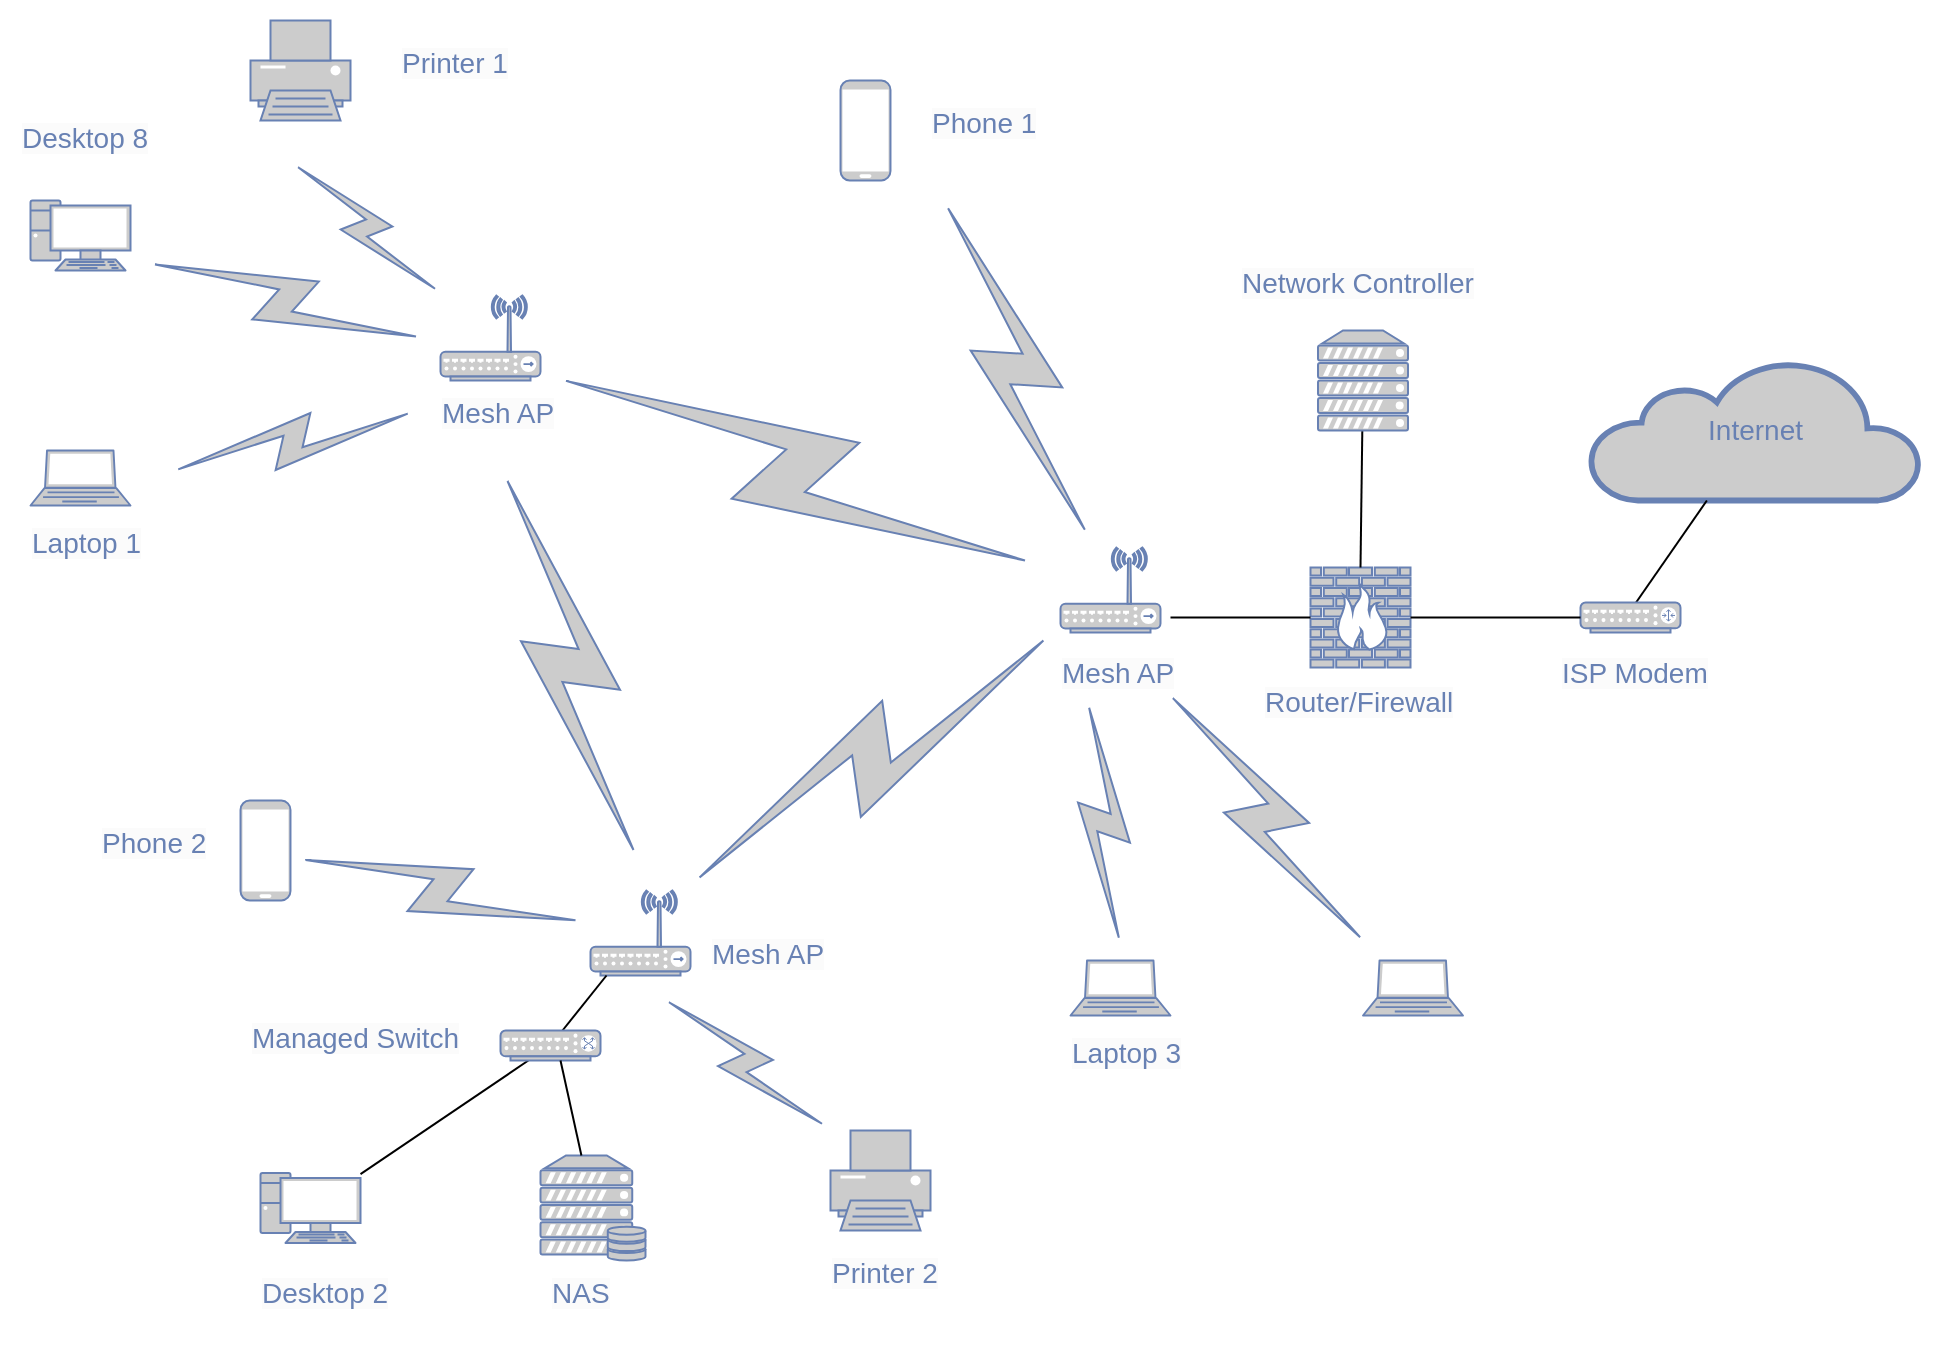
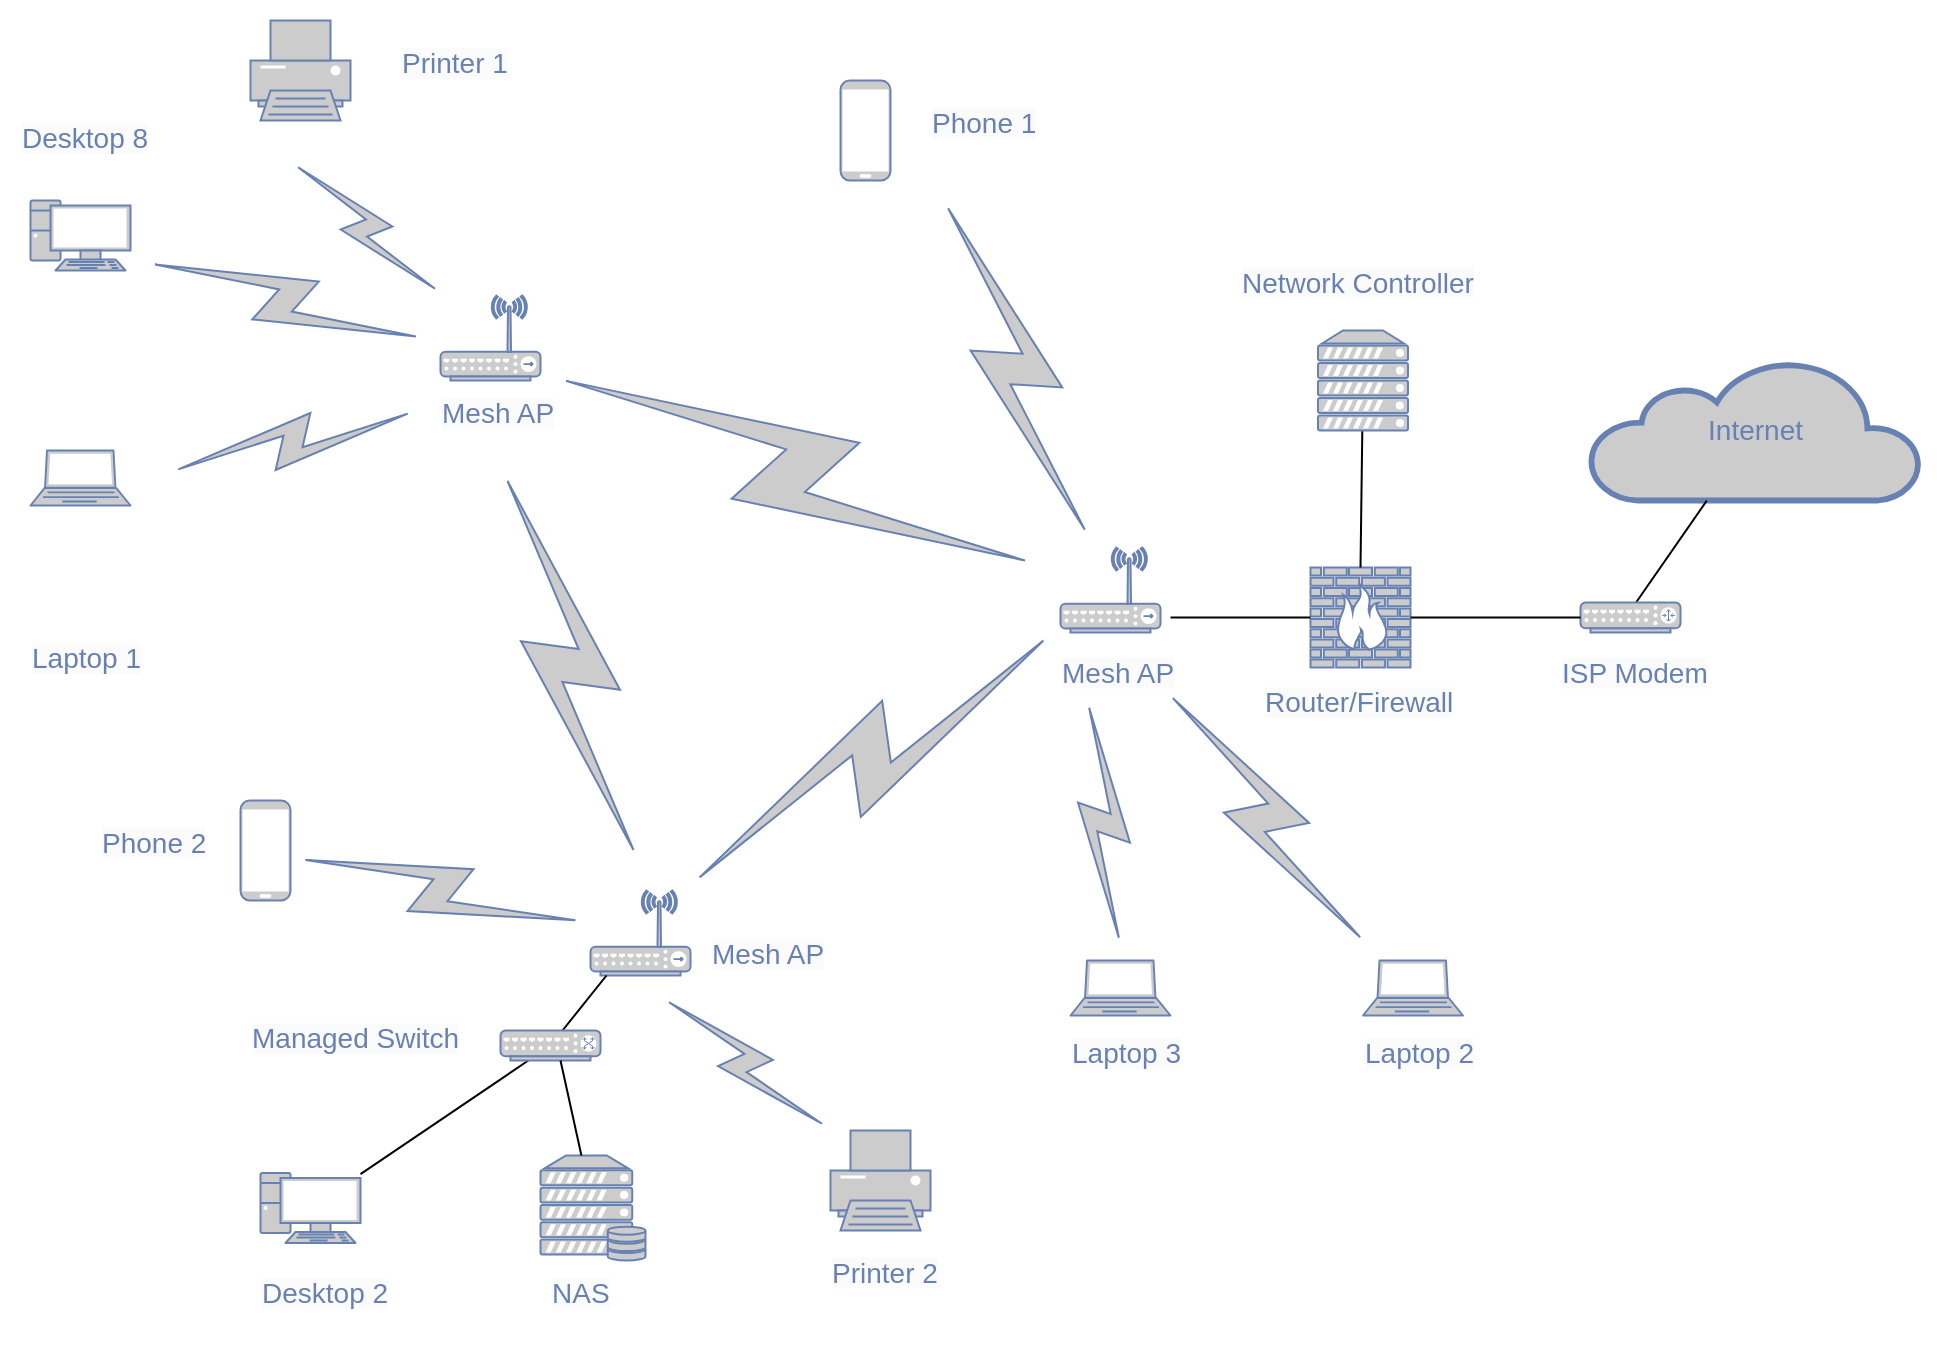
node "Laptop 1": moved (91, 551) -> (91, 666)
node "Laptop 2": added
